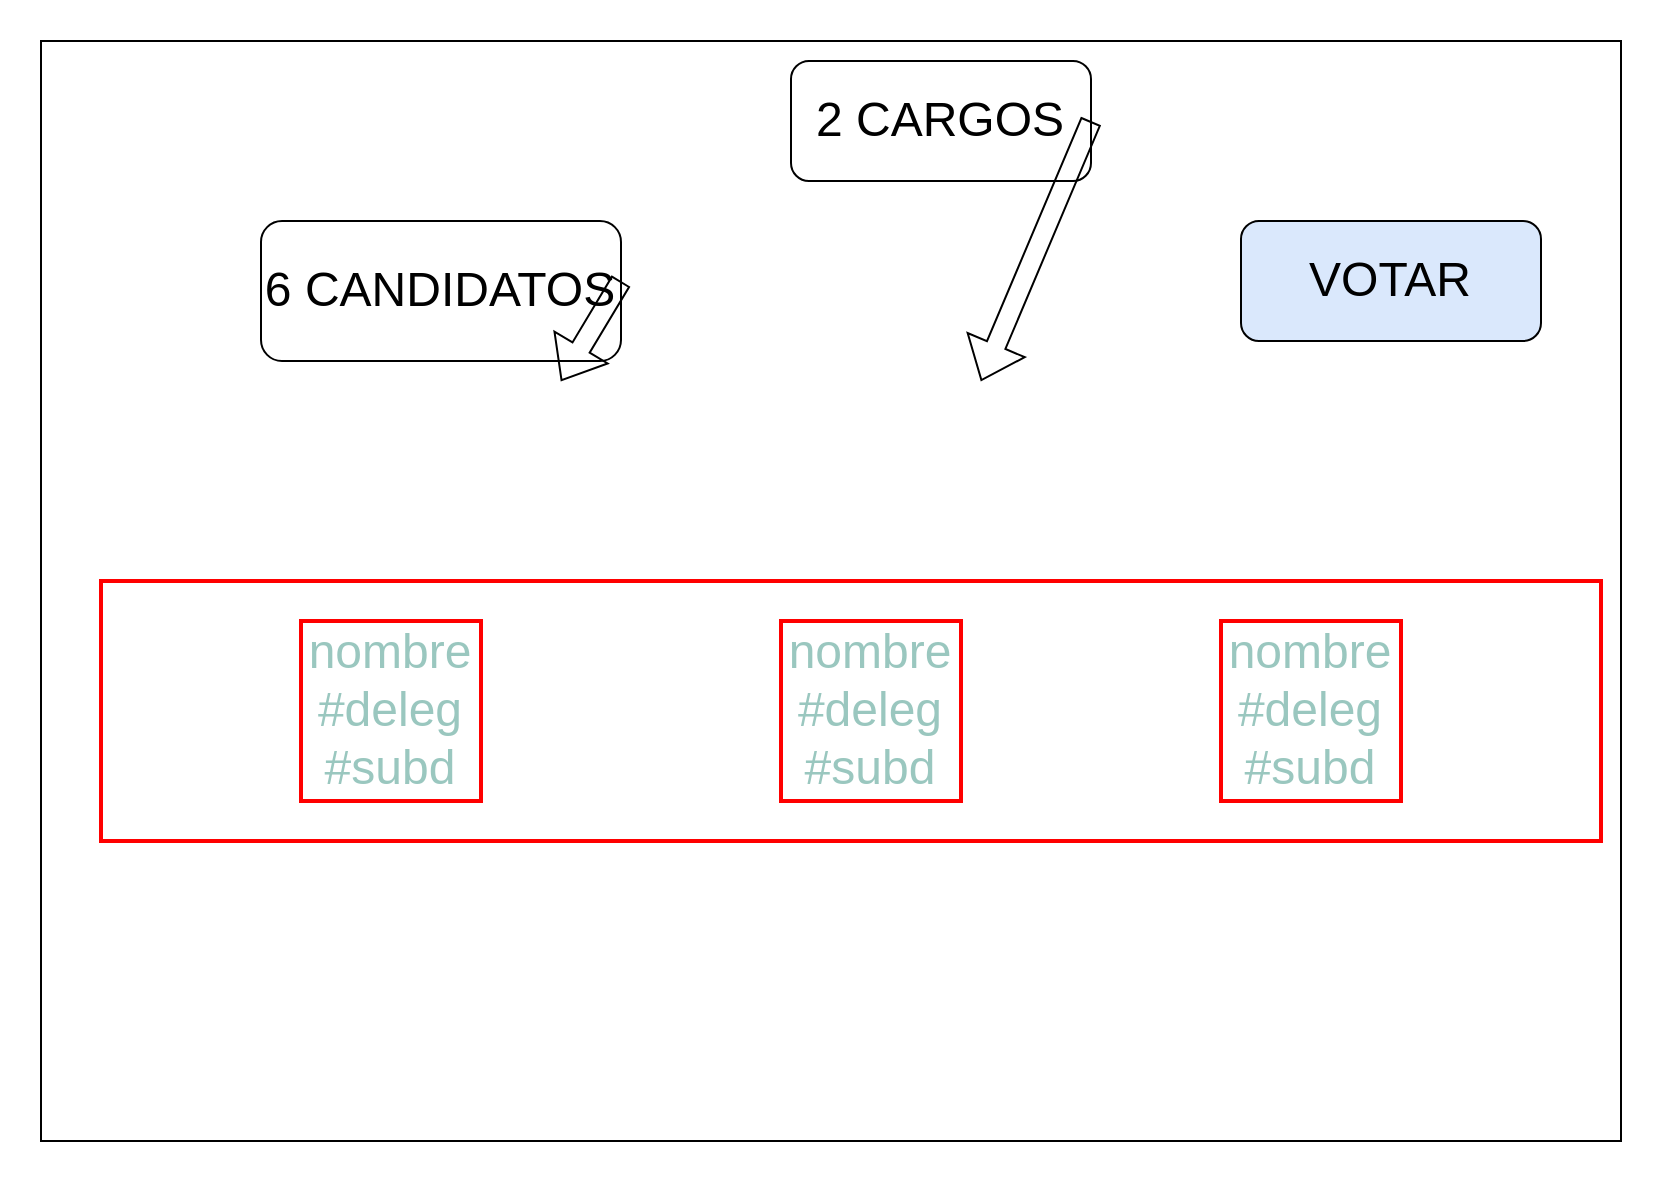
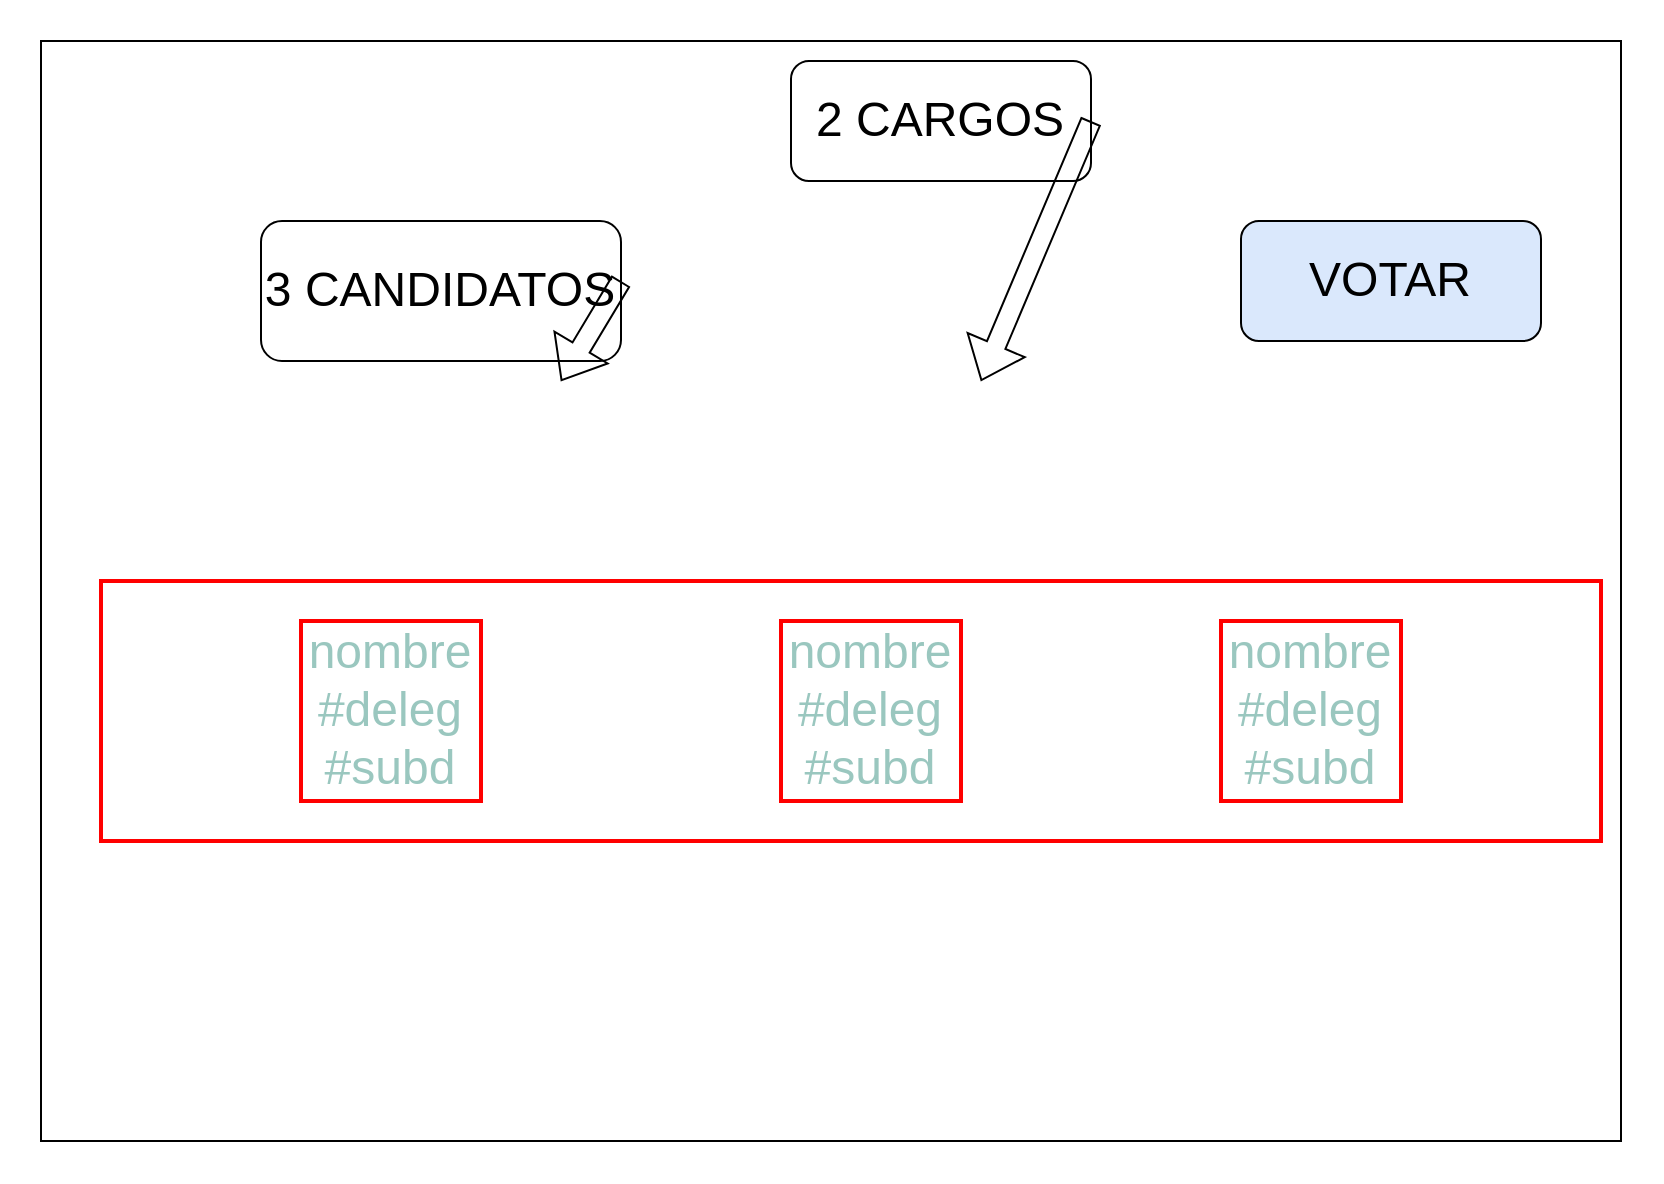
node "6 CANDIDATOS": label "6 CANDIDATOS" -> "3 CANDIDATOS"
